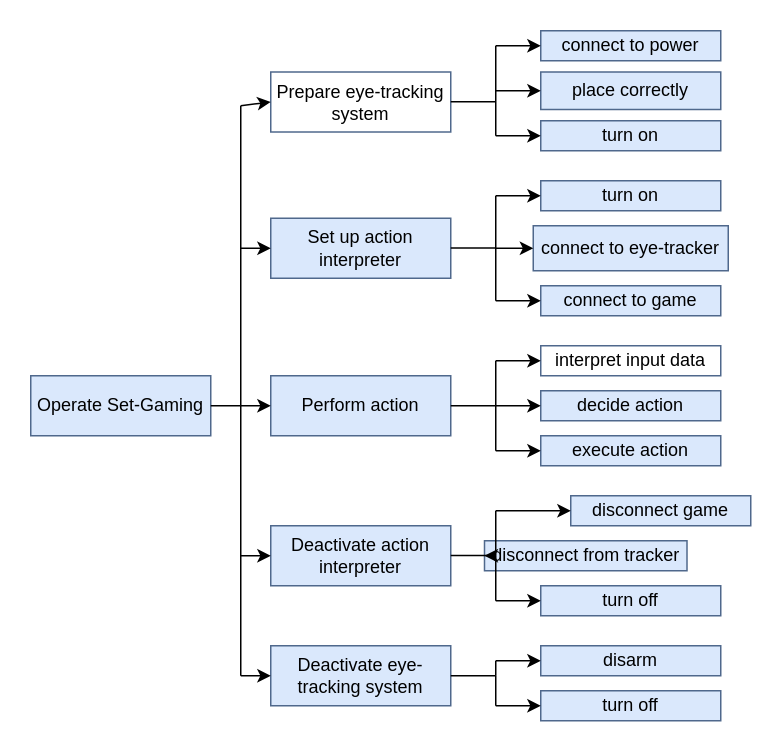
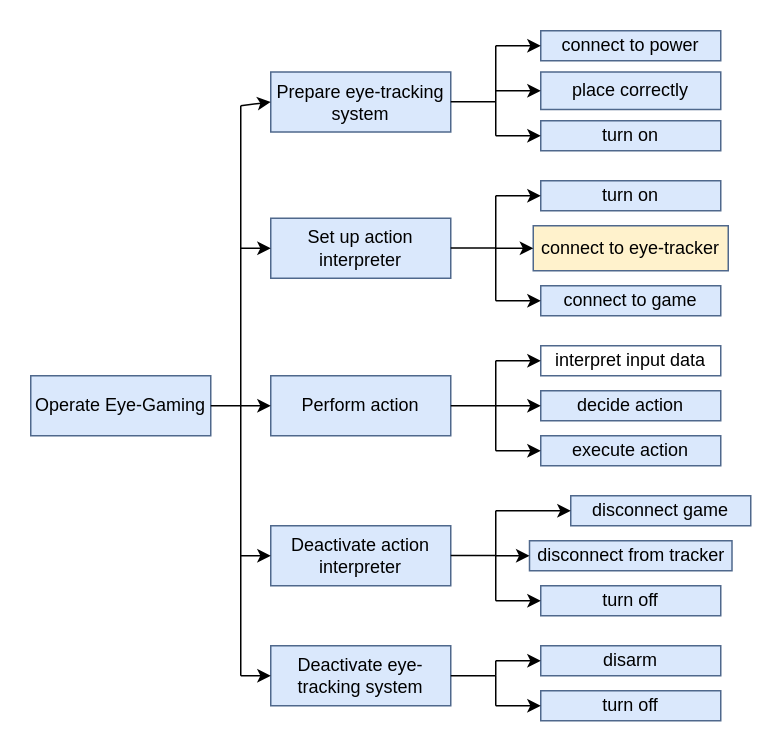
node "Prepare eye-tracking system": fillcolor #ffffff -> #dae8fc
node "connect to eye-tracker": fillcolor #dae8fc -> #fff2cc
node "Operate Set-Gaming": label "Operate Set-Gaming" -> "Operate Eye-Gaming"
node "disconnect from tracker": moved (586, 556) -> (631, 556)
